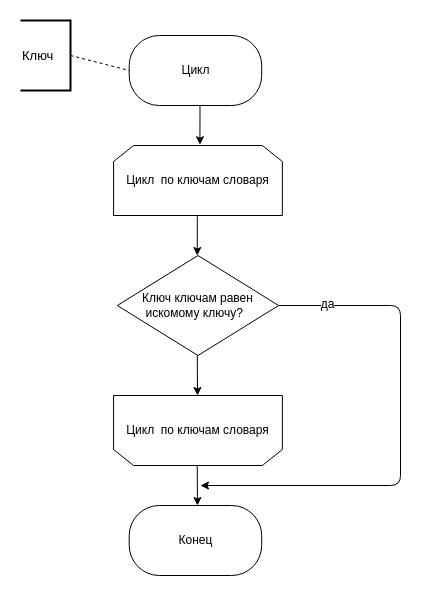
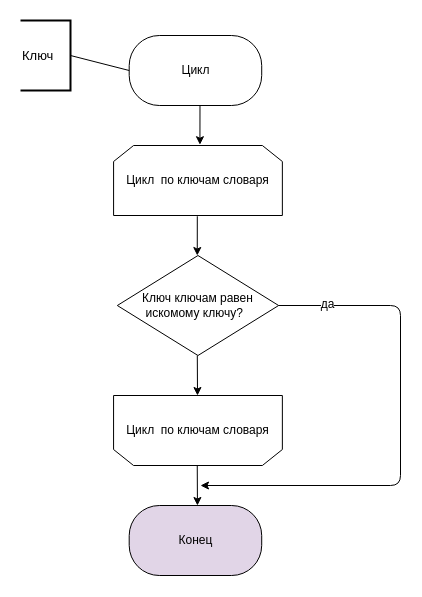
edge "Ключ" -- "Цикл": style dashed -> solid
node "Конец": fillcolor #ffffff -> #e1d5e7
